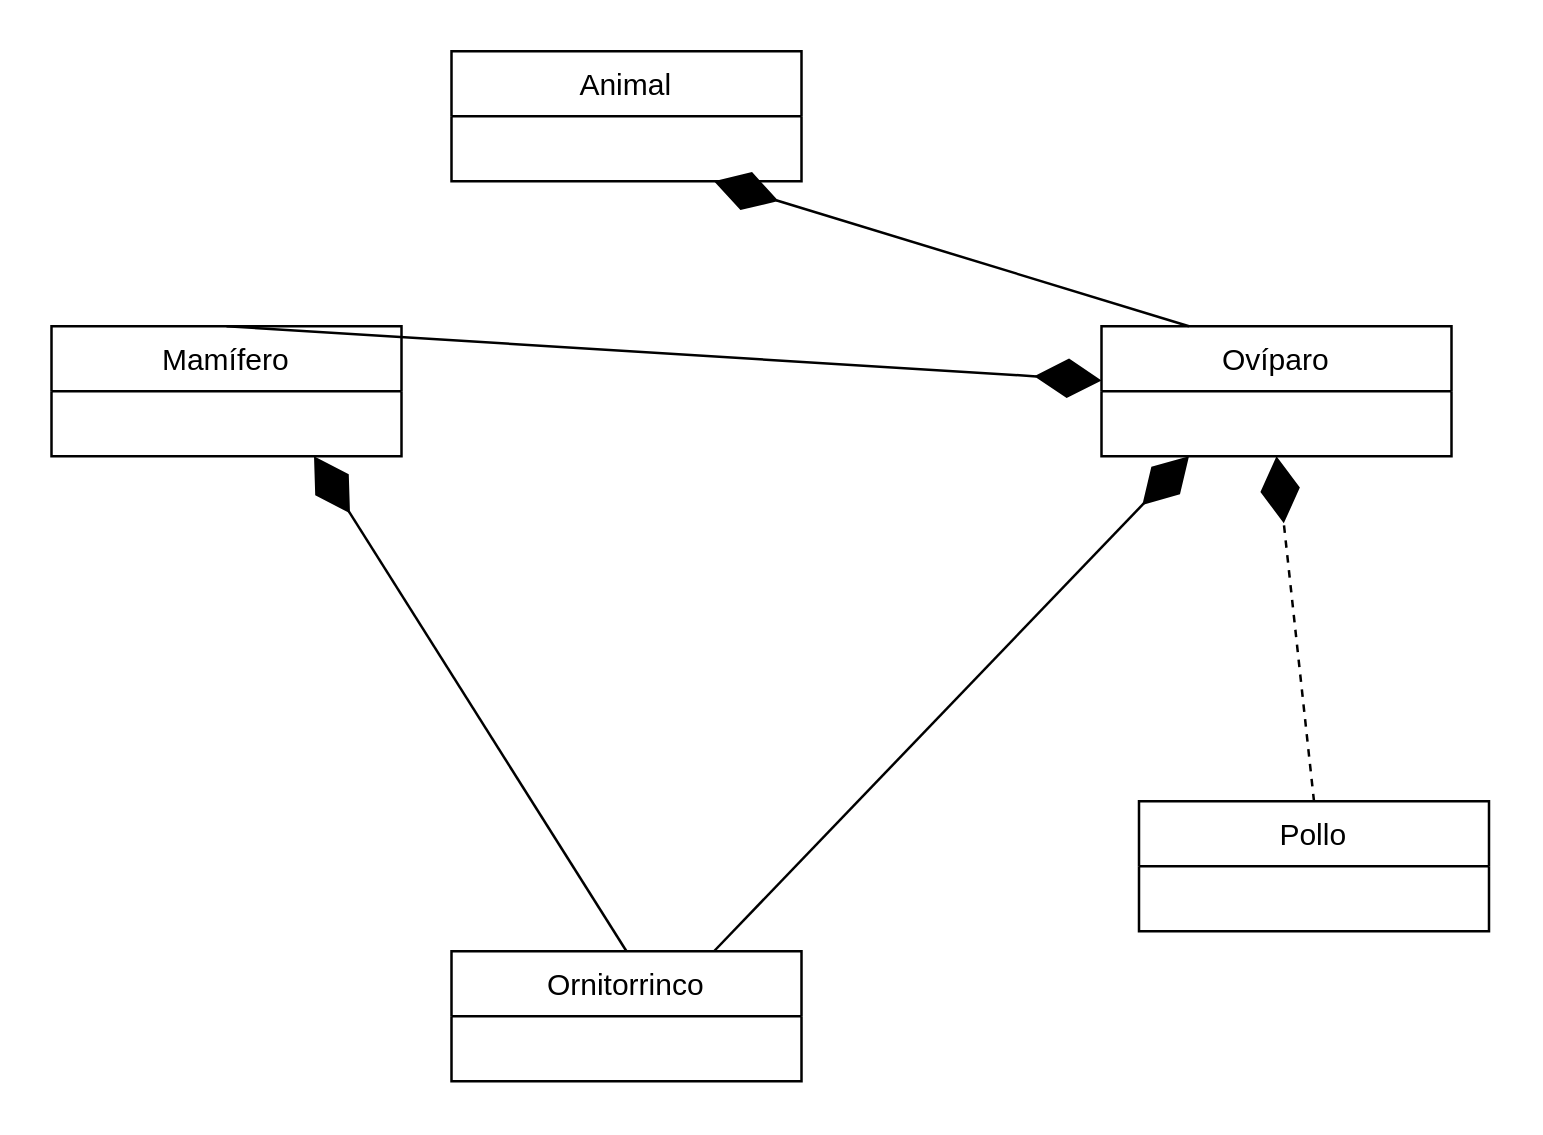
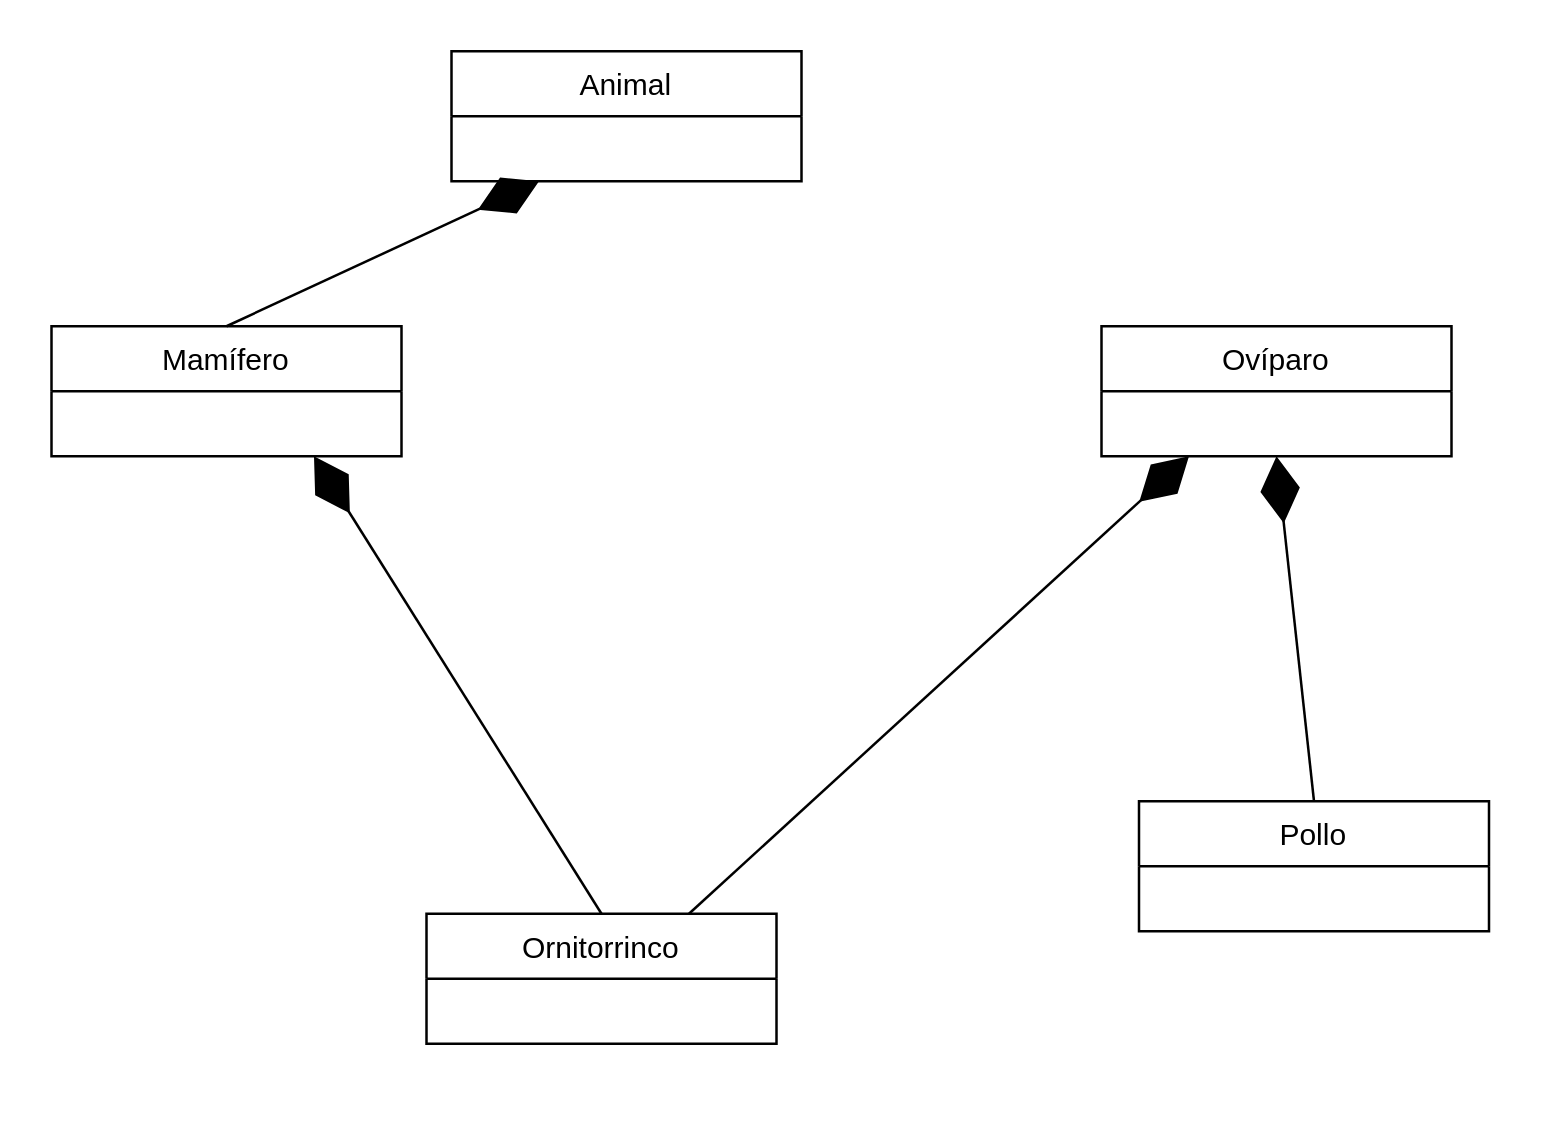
edge "Ovíparo" -> "Animal": removed
edge "Mamífero" -> "Ovíparo": now "Mamífero" -> "Animal"
edge "Pollo" -> "Ovíparo": style dashed -> solid
node "Ornitorrinco": moved (626, 1016) -> (601, 979)
